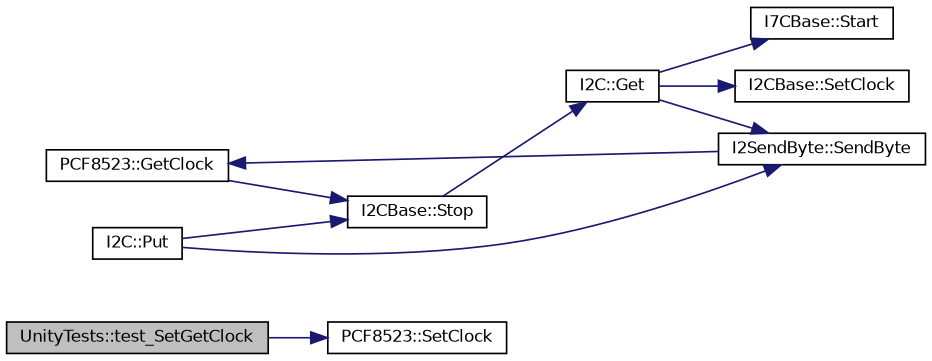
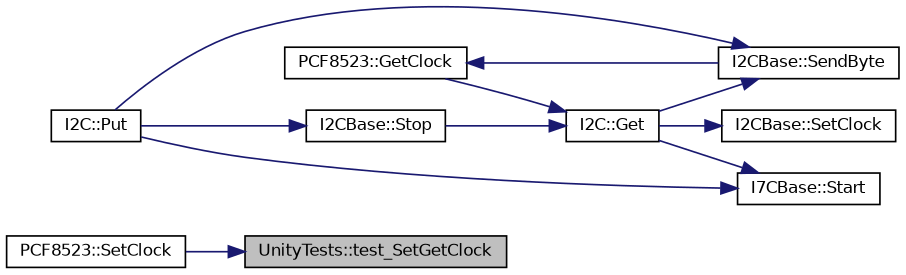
node "I2SendByte::SendByte": label "I2SendByte::SendByte" -> "I2CBase::SendByte"
edge "I2C::Put" -> "I7CBase::Start": added
edge "PCF8523::GetClock" -> "I2CBase::Stop": now "PCF8523::GetClock" -> "I2C::Get"
edge "UnityTests::test_SetGetClock" -> "PCF8523::SetClock": reversed
